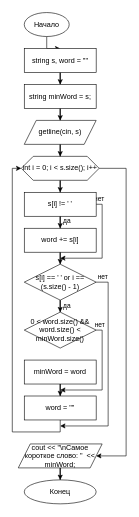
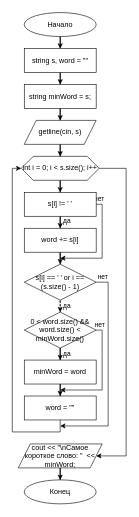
node "Начало": size 45x24 -> 72x24
edge "s[i] == ' ' or i == (s.size() - 1)" -> "0 < word.size() && word.size() < minWord.size()": style solid -> dashed
edge "0 < word.size() && word.size() < minWord.size()" -> "minWord = word": added, label "да"
